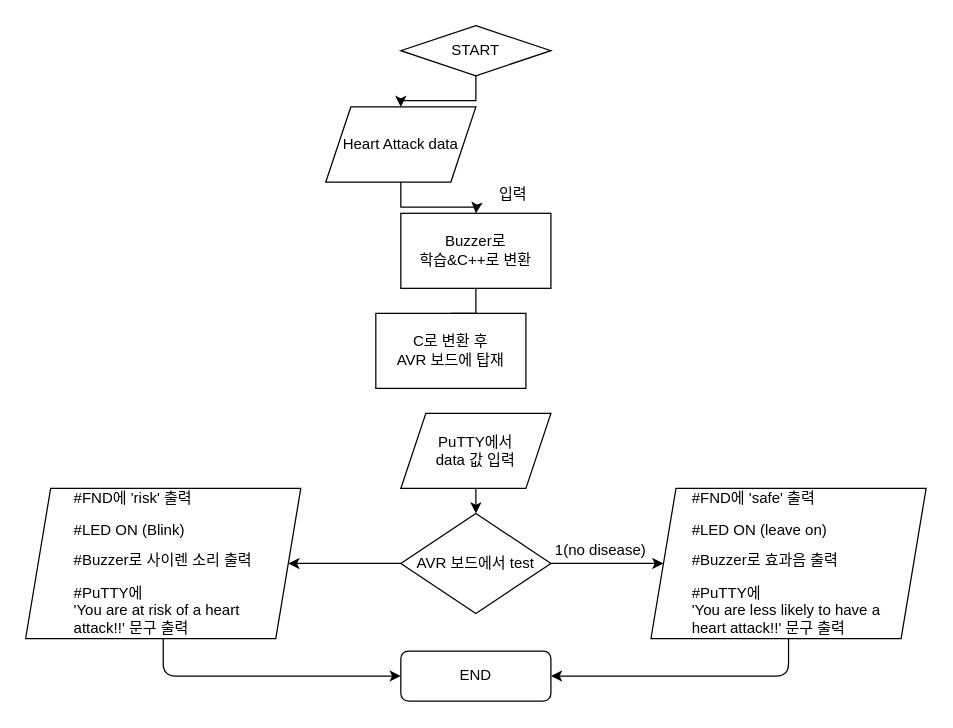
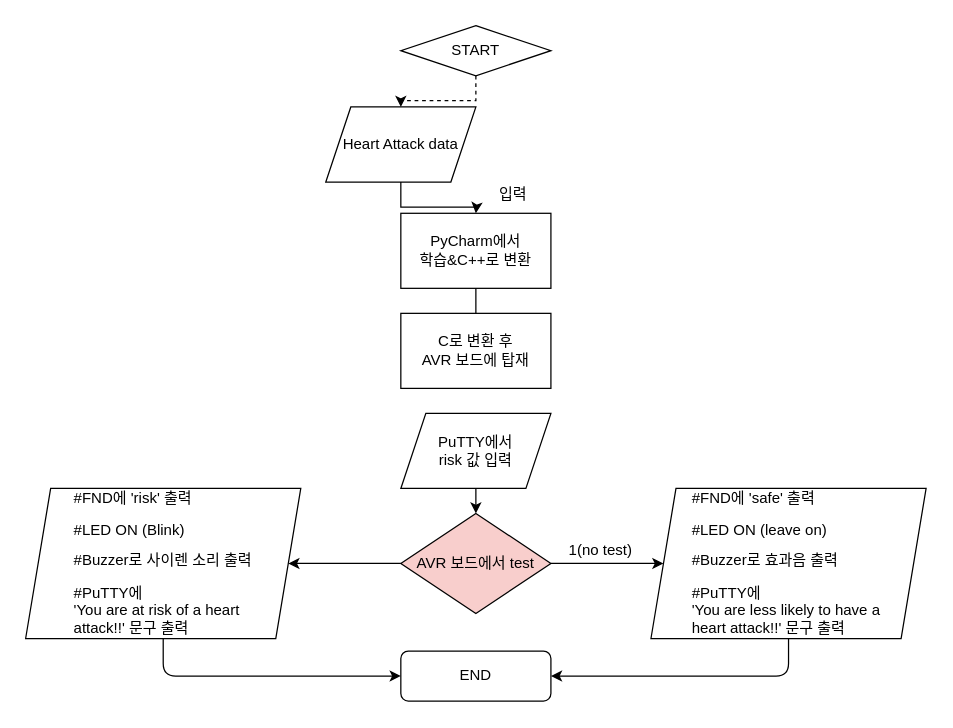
edge "START" -> "Heart Attack data": style solid -> dashed
node "Buzzer로 학습&C++로 변환": label "Buzzer로 학습&C++로 변환" -> "PyCharm에서 학습&C++로 변환"
node "C로 변환 후 AVR 보드에 탑재": moved (451, 351) -> (476, 351)
node "PuTTY에서 data 값 입력": label "PuTTY에서 data 값 입력" -> "PuTTY에서 risk 값 입력"
node "1(no disease)": label "1(no disease)" -> "1(no test)"
node "AVR 보드에서 test": fillcolor #ffffff -> #f8cecc
